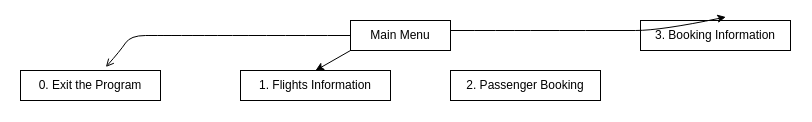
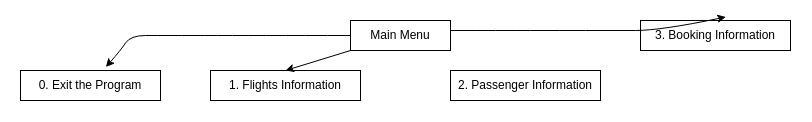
edge "Main Menu" -> "0. Exit the Program": arrowhead open -> classic
node "1. Flights Information": moved (316, 86) -> (286, 86)
node "2. Passenger Booking": label "2. Passenger Booking" -> "2. Passenger Information"
